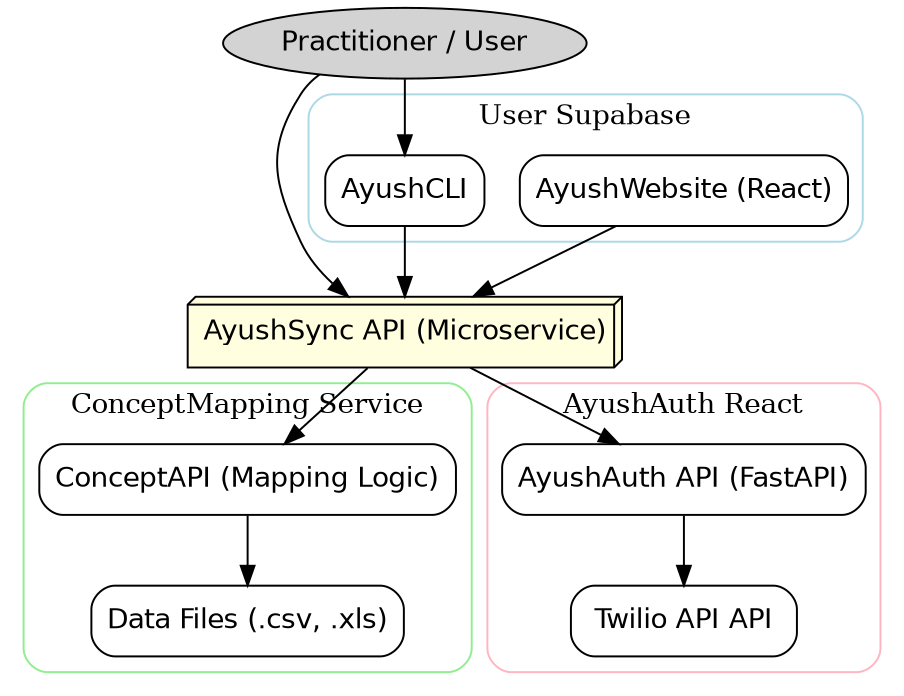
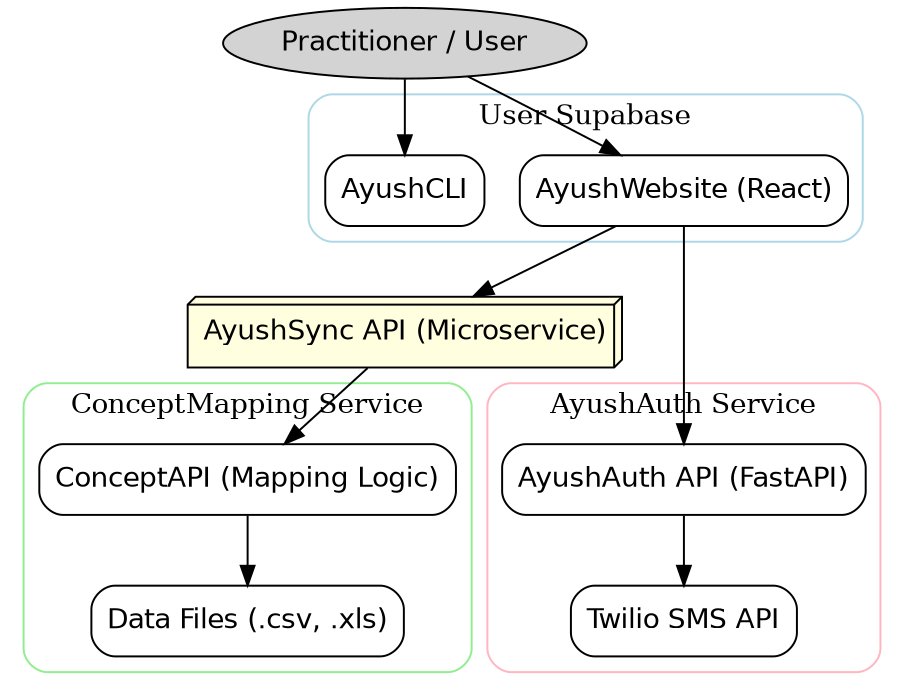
edge "Practitioner / User" -> "AyushSync API (Microservice)": now "Practitioner / User" -> "AyushWebsite (React)"
edge "AyushCLI" -> "AyushSync API (Microservice)": removed
edge "AyushSync API (Microservice)" -> "AyushAuth API (FastAPI)": now "AyushWebsite (React)" -> "AyushAuth API (FastAPI)"
cluster "AyushAuth React": label "AyushAuth React" -> "AyushAuth Service"
node "Twilio API API": label "Twilio API API" -> "Twilio SMS API"
